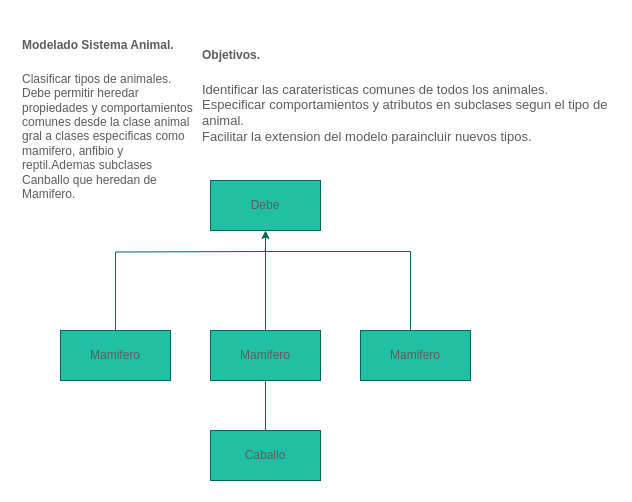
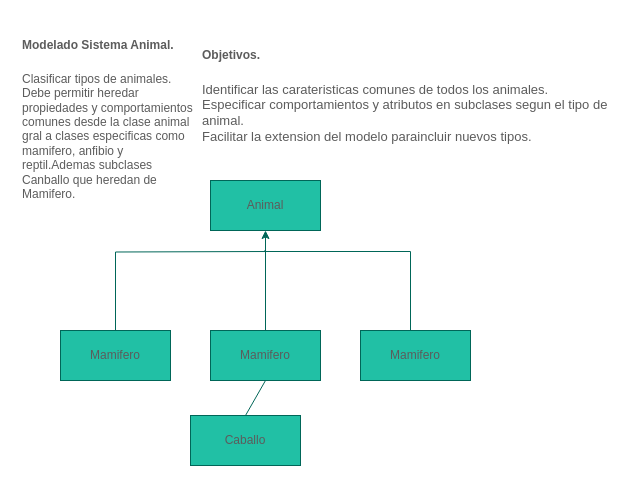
node "Debe": label "Debe" -> "Animal"
node "Caballo": moved (266, 456) -> (246, 441)
